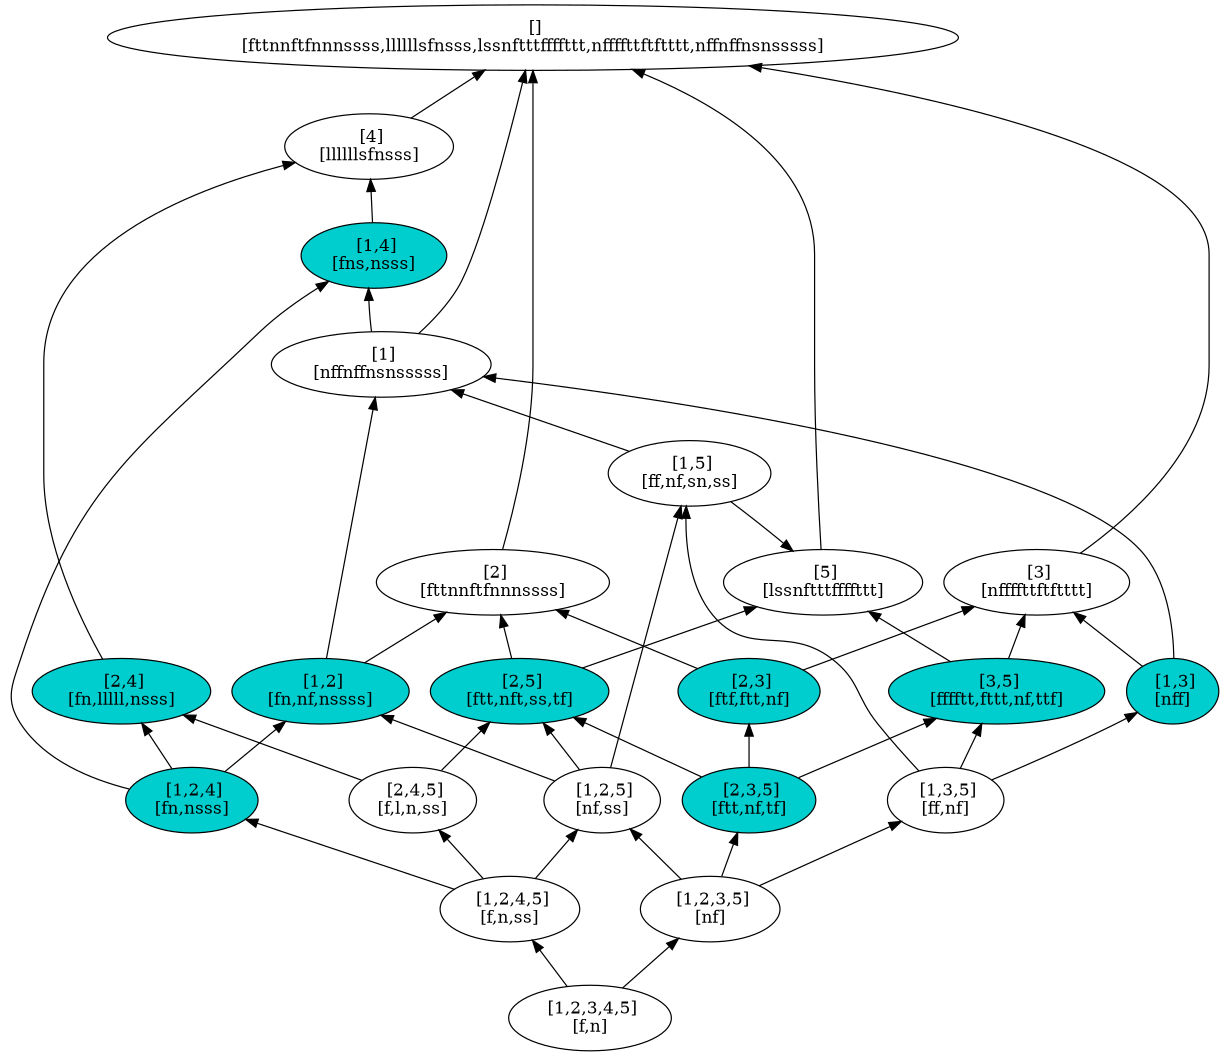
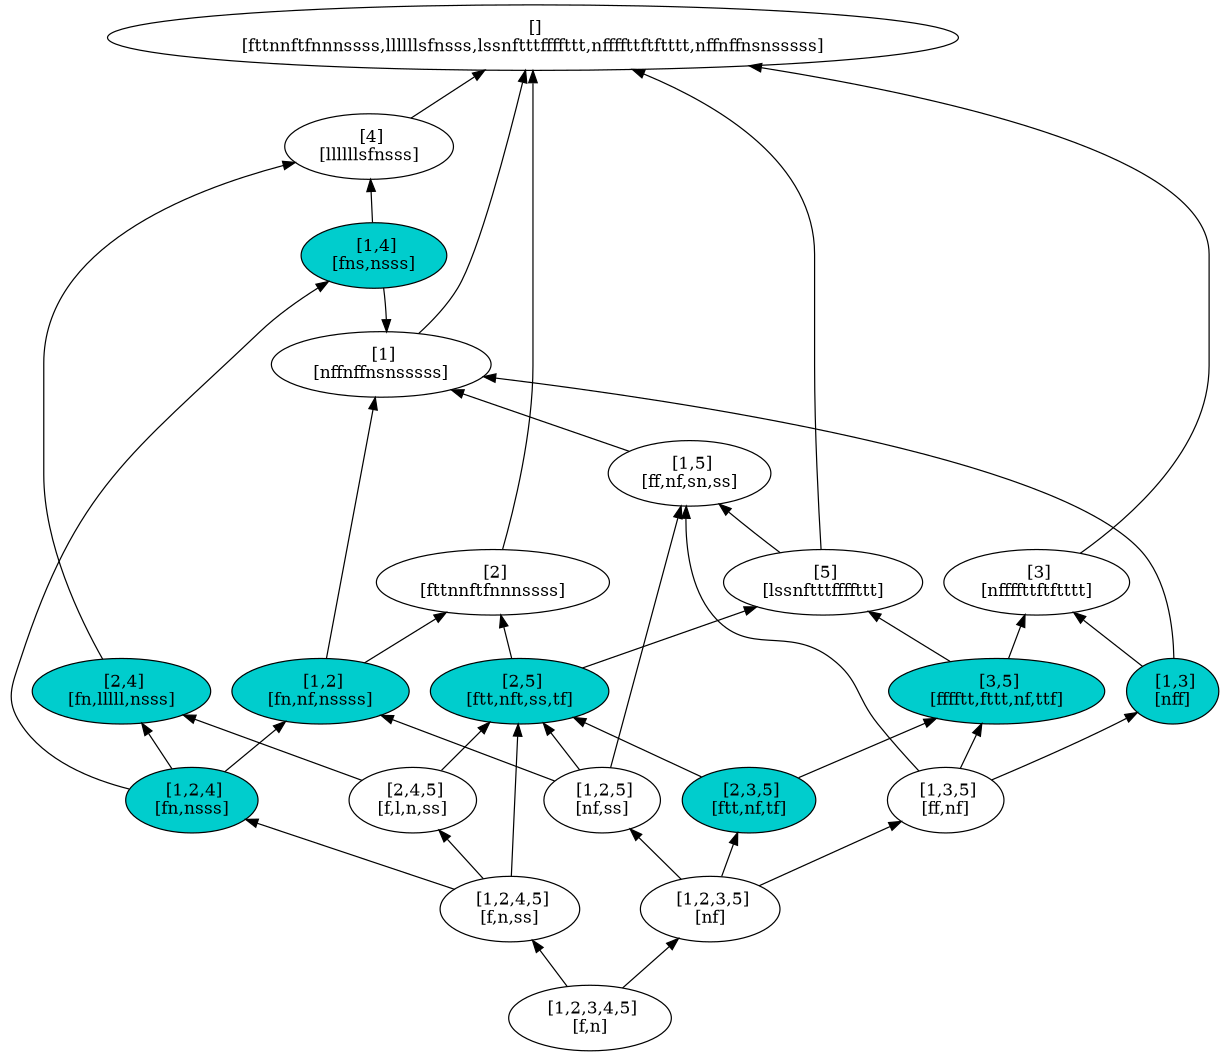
edge "[1] [nffnffnsnsssss]" -> "[1,4] [fns,nsss]": reversed
edge "[1,5] [ff,nf,sn,ss]" -> "[5] [lssnftttffffttt]": reversed
node "[2,3] [ftf,ftt,nf]": removed
edge "[1,2,4,5] [f,n,ss]" -> "[1,2,5] [nf,ss]": now "[1,2,4,5] [f,n,ss]" -> "[2,5] [ftt,nft,ss,tf]"
